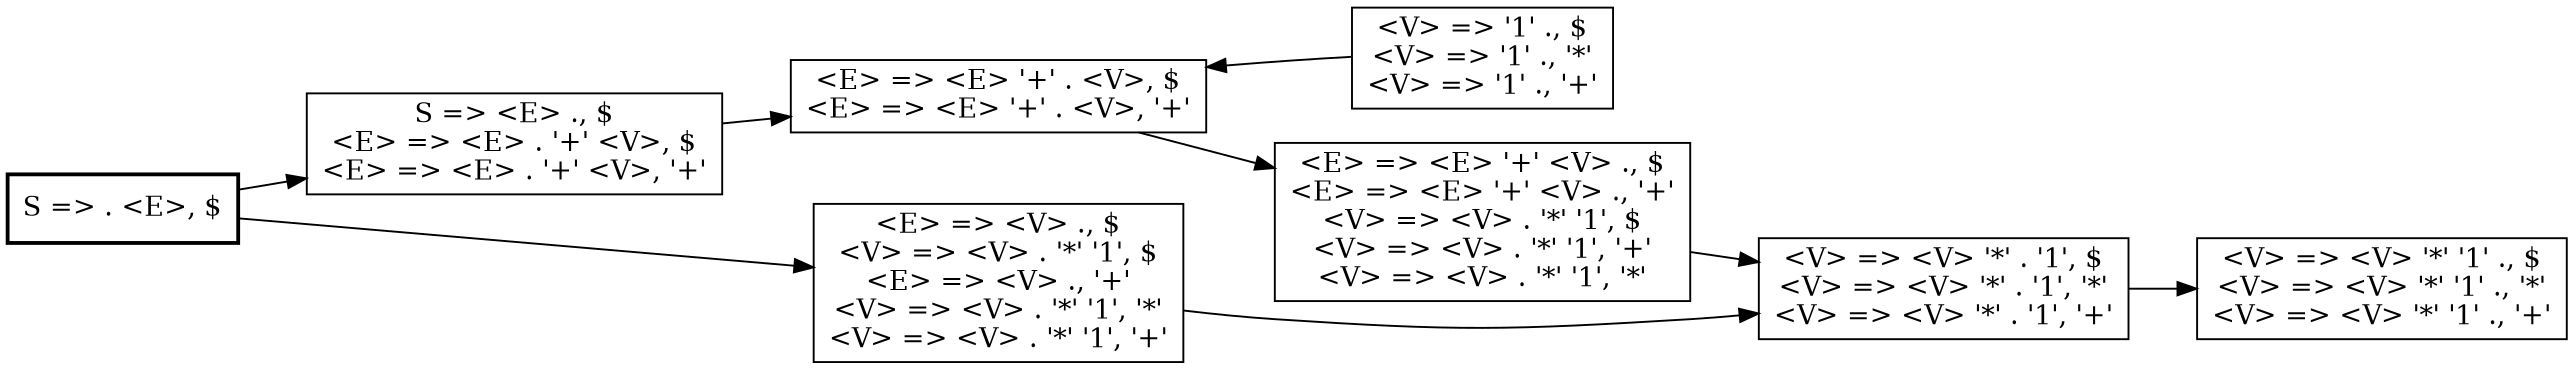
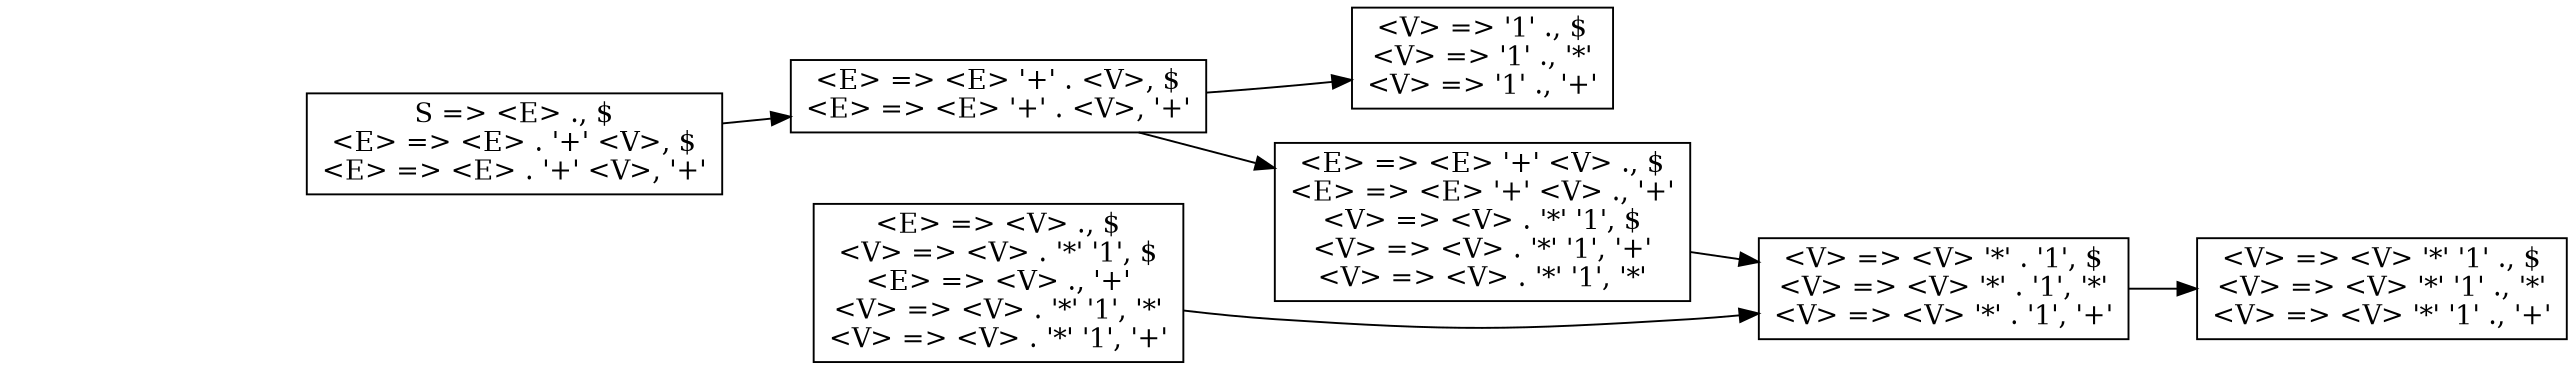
edge "<V> => '1' ., $ <V> => '1' ., '*' <V> => '1' ., '+'" -> "<E> => <E> '+' . <V>, $ <E> => <E> '+' . <V>, '+'": reversed
node "S => . <E>, $": removed
